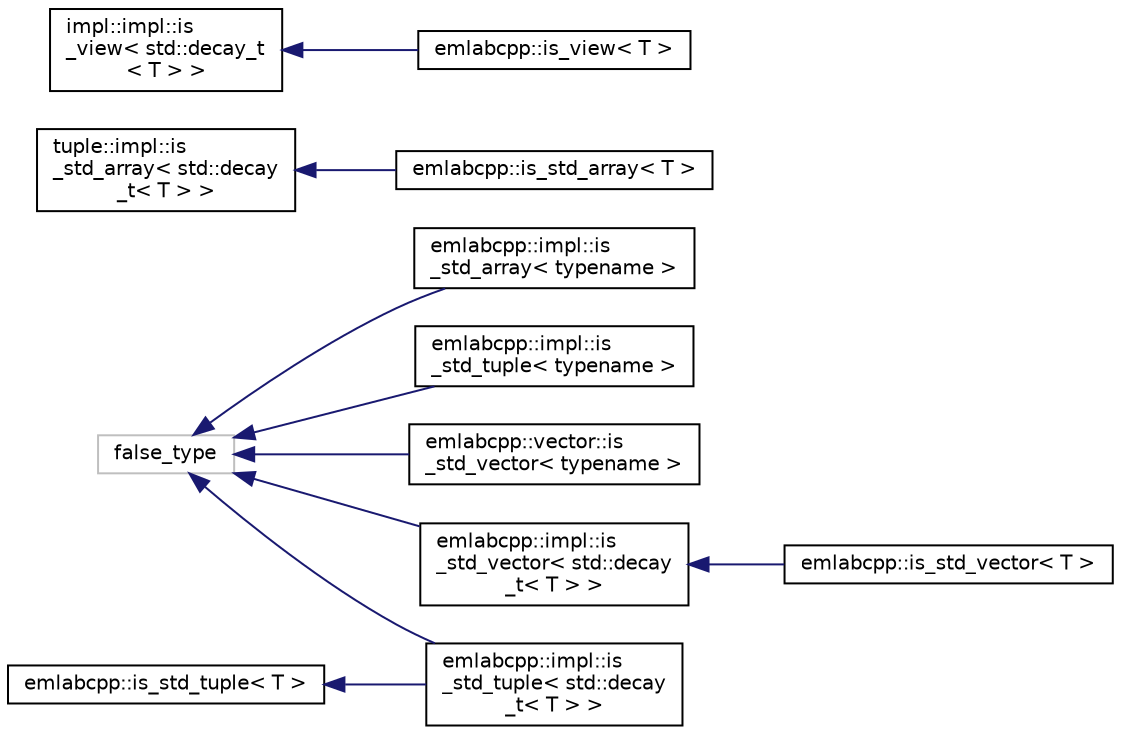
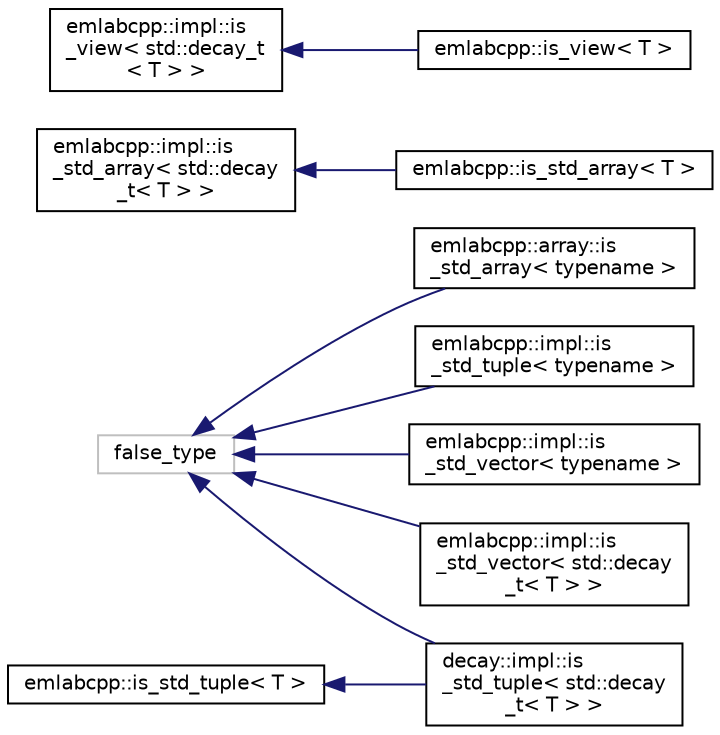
node "impl::impl::is _view< std::decay_t < T > >": label "impl::impl::is _view< std::decay_t < T > >" -> "emlabcpp::impl::is _view< std::decay_t < T > >"
node "tuple::impl::is _std_array< std::decay _t< T > >": label "tuple::impl::is _std_array< std::decay _t< T > >" -> "emlabcpp::impl::is _std_array< std::decay _t< T > >"
node "emlabcpp::impl::is _std_array< typename >": label "emlabcpp::impl::is _std_array< typename >" -> "emlabcpp::array::is _std_array< typename >"
node "emlabcpp::vector::is _std_vector< typename >": label "emlabcpp::vector::is _std_vector< typename >" -> "emlabcpp::impl::is _std_vector< typename >"
node "emlabcpp::is_std_vector< T >": removed
node "emlabcpp::impl::is _std_tuple< std::decay _t< T > >": label "emlabcpp::impl::is _std_tuple< std::decay _t< T > >" -> "decay::impl::is _std_tuple< std::decay _t< T > >"
